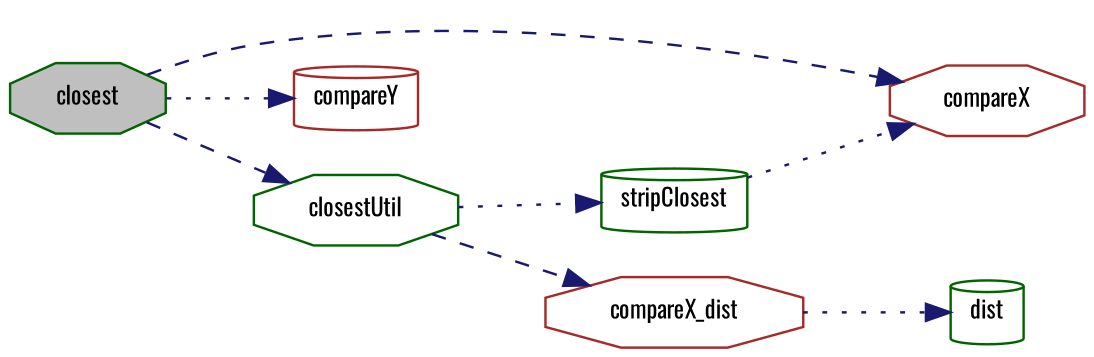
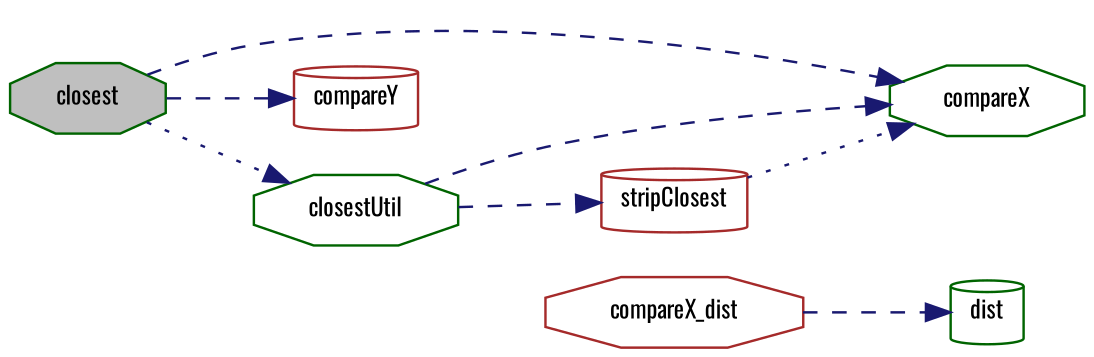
edge "closest" -> "compareY": style dotted -> dashed
node "compareX": color brown -> darkgreen
edge "closest" -> "closestUtil": style dashed -> dotted
node "stripClosest": color darkgreen -> brown
edge "closestUtil" -> "stripClosest": style dotted -> dashed
edge "closestUtil" -> "compareX_dist": now "closestUtil" -> "compareX"
edge "compareX_dist" -> "dist": style dotted -> dashed
